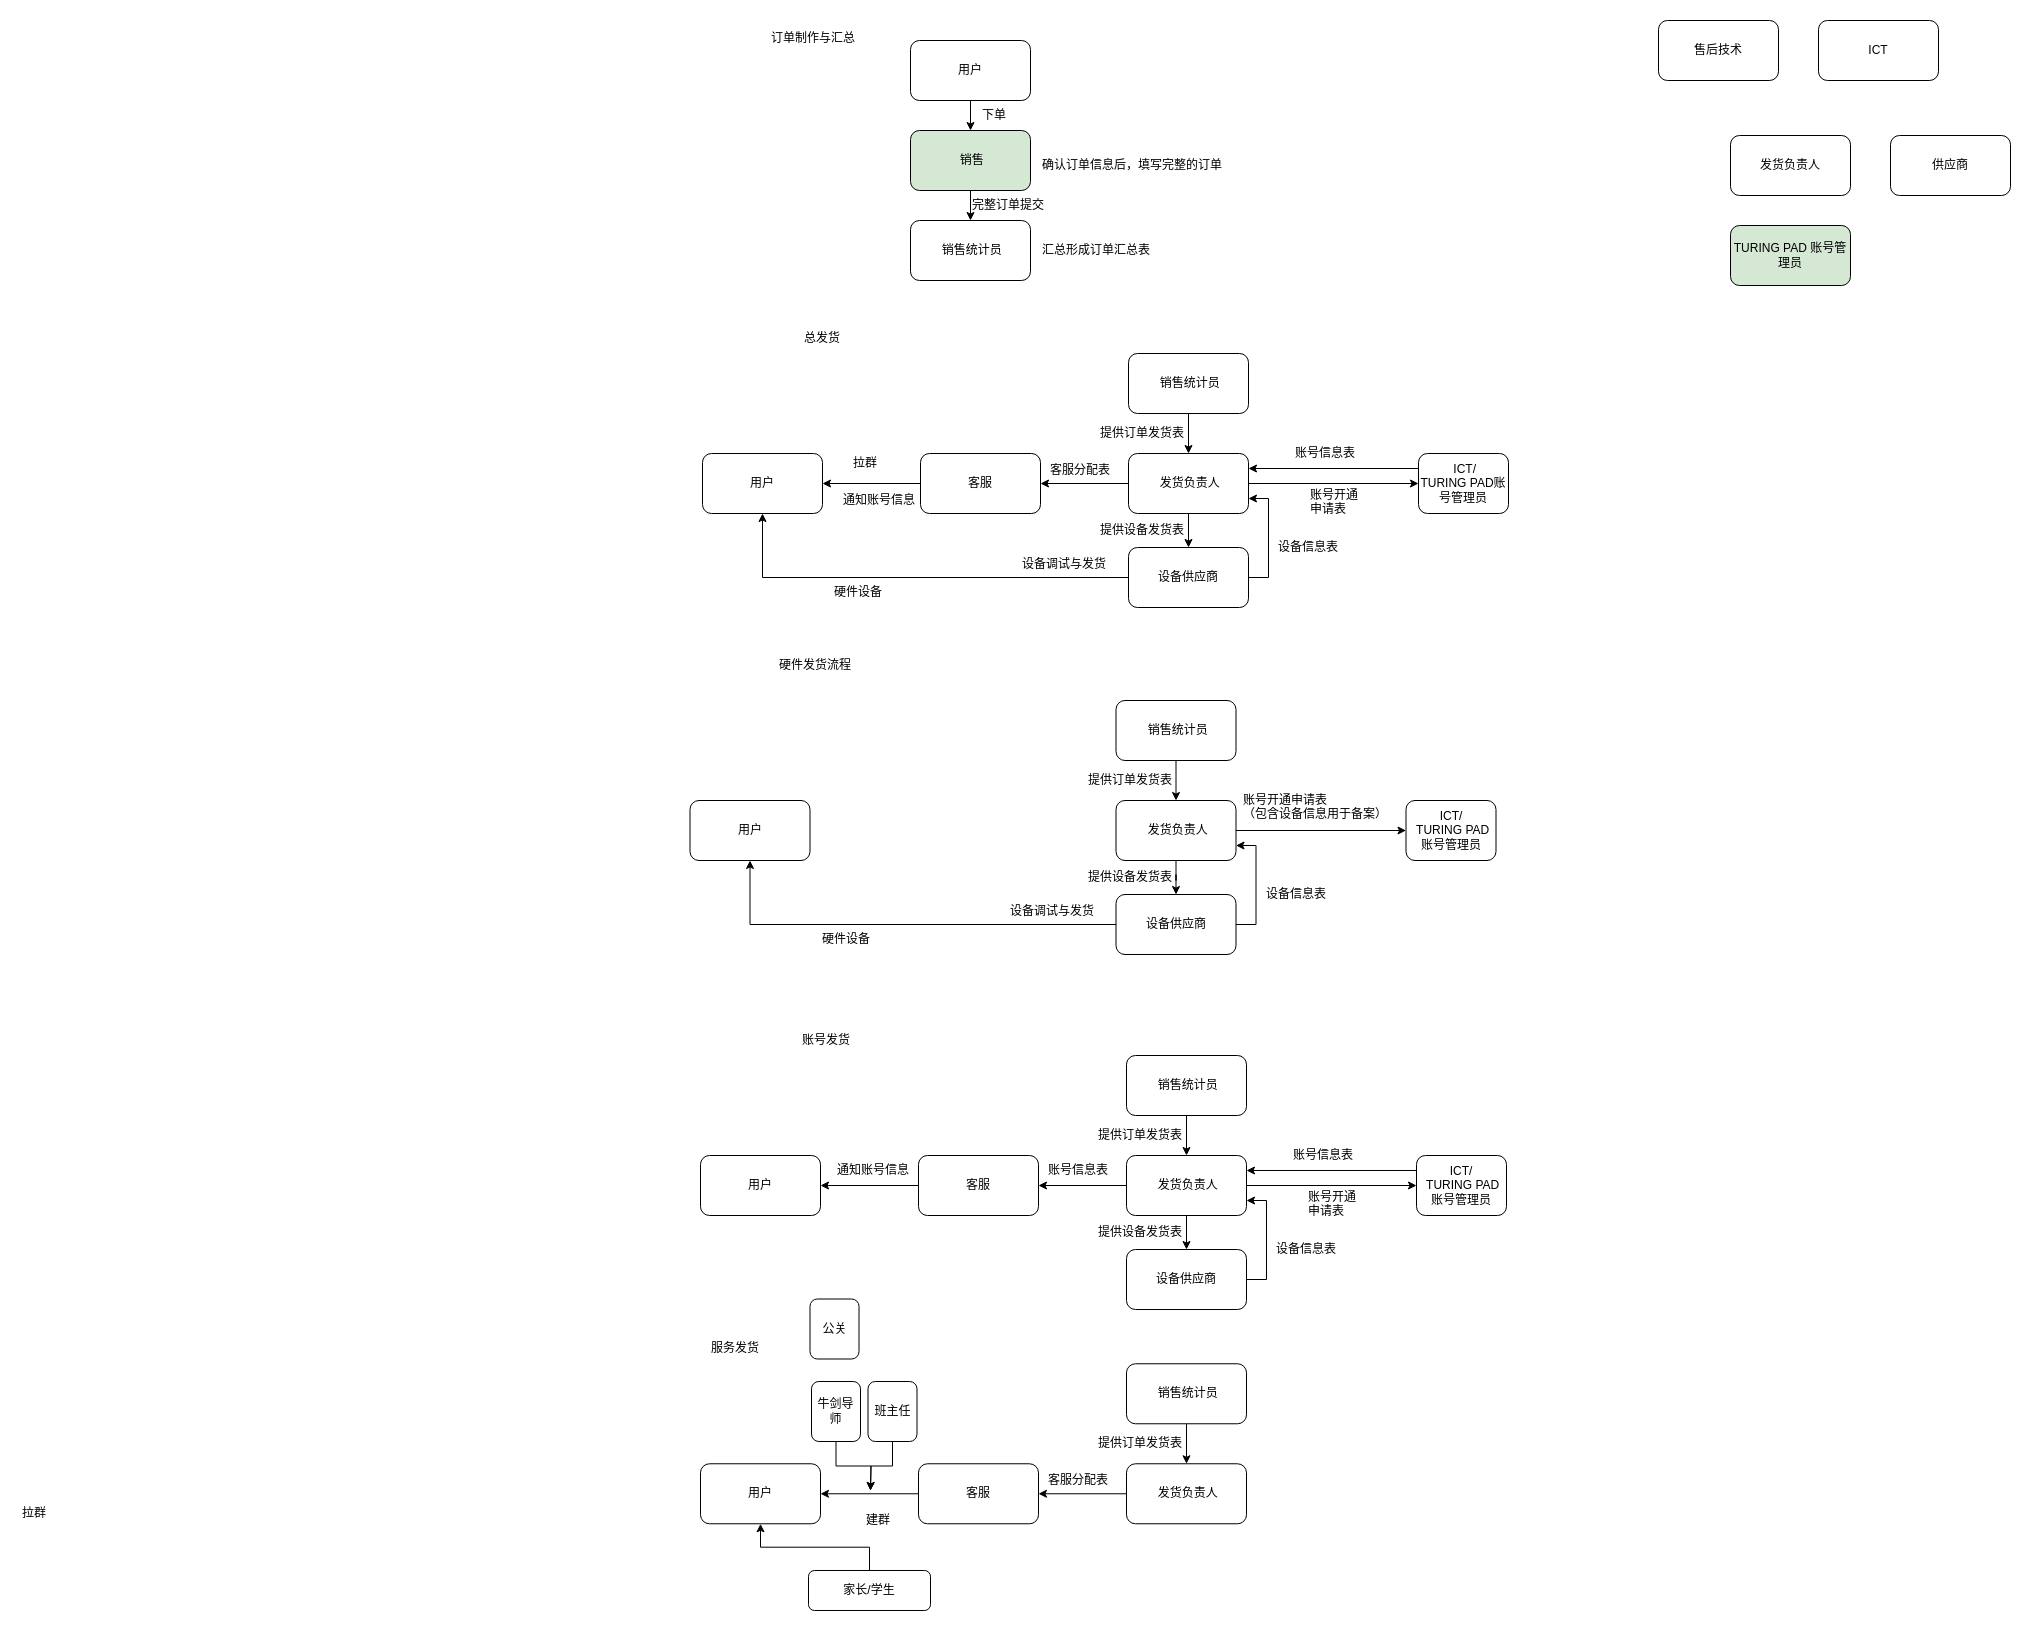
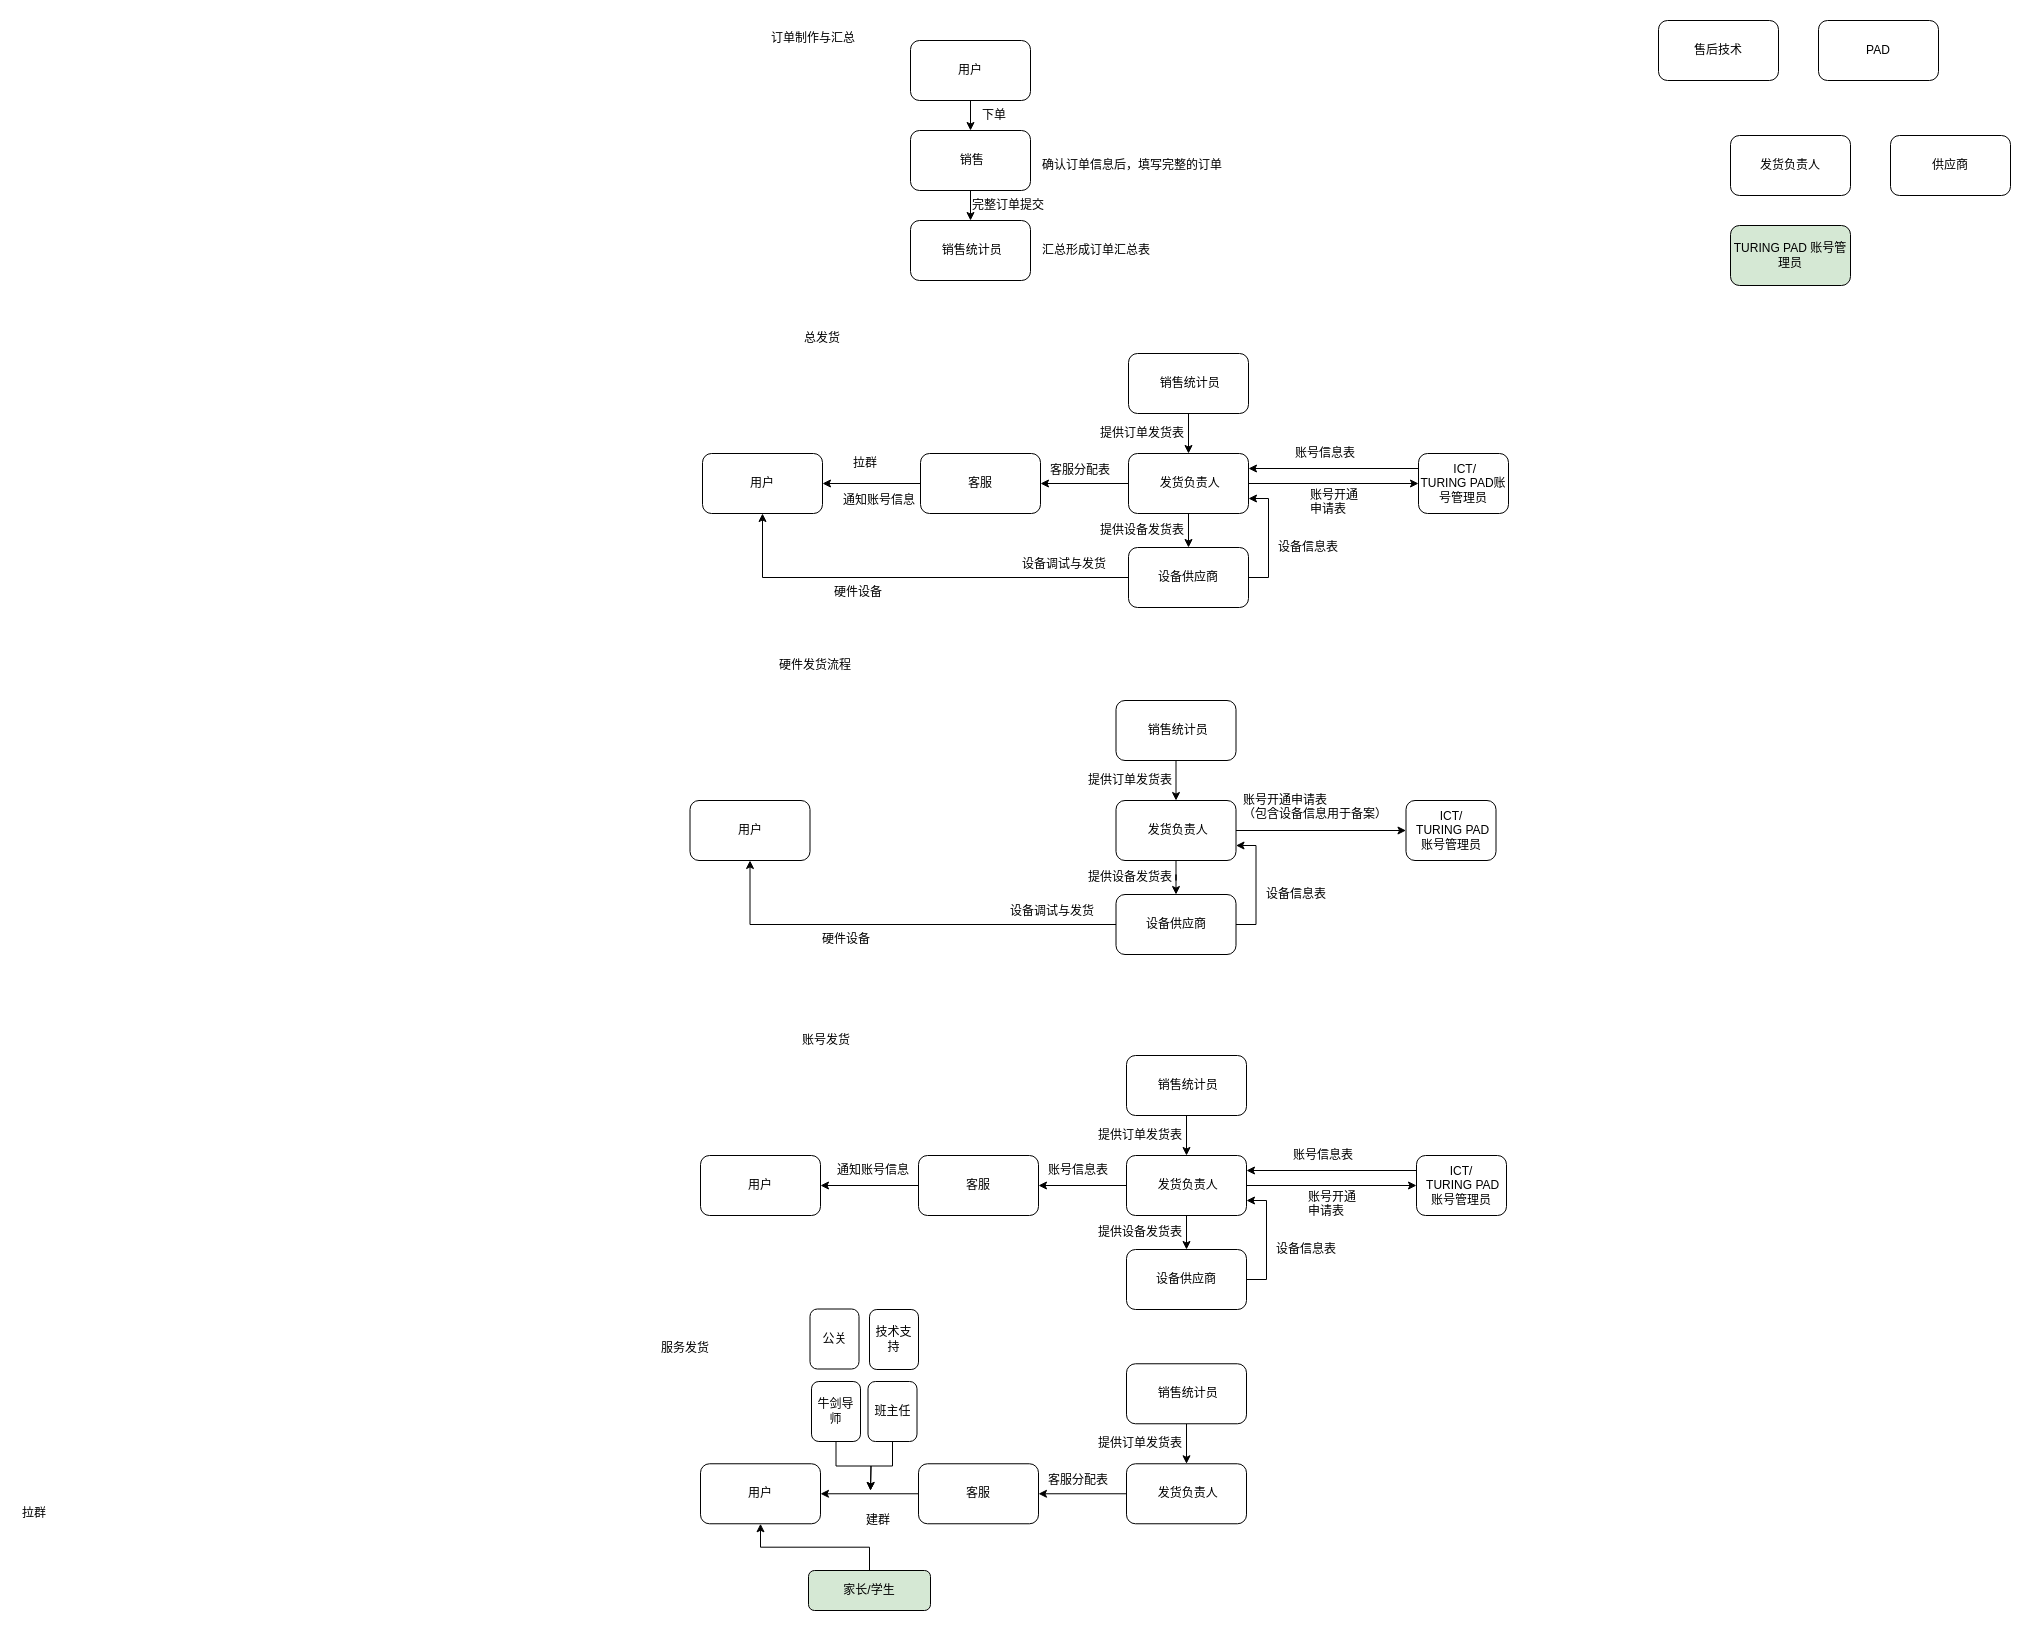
node "ICT": label "ICT" -> "PAD"
node "销售": fillcolor #d5e8d4 -> #ffffff
node "公关": moved (835, 1329) -> (835, 1339)
node "技术支持": added
node "服务发货": moved (740, 1349) -> (690, 1349)
node "家长/学生": fillcolor #ffffff -> #d5e8d4
